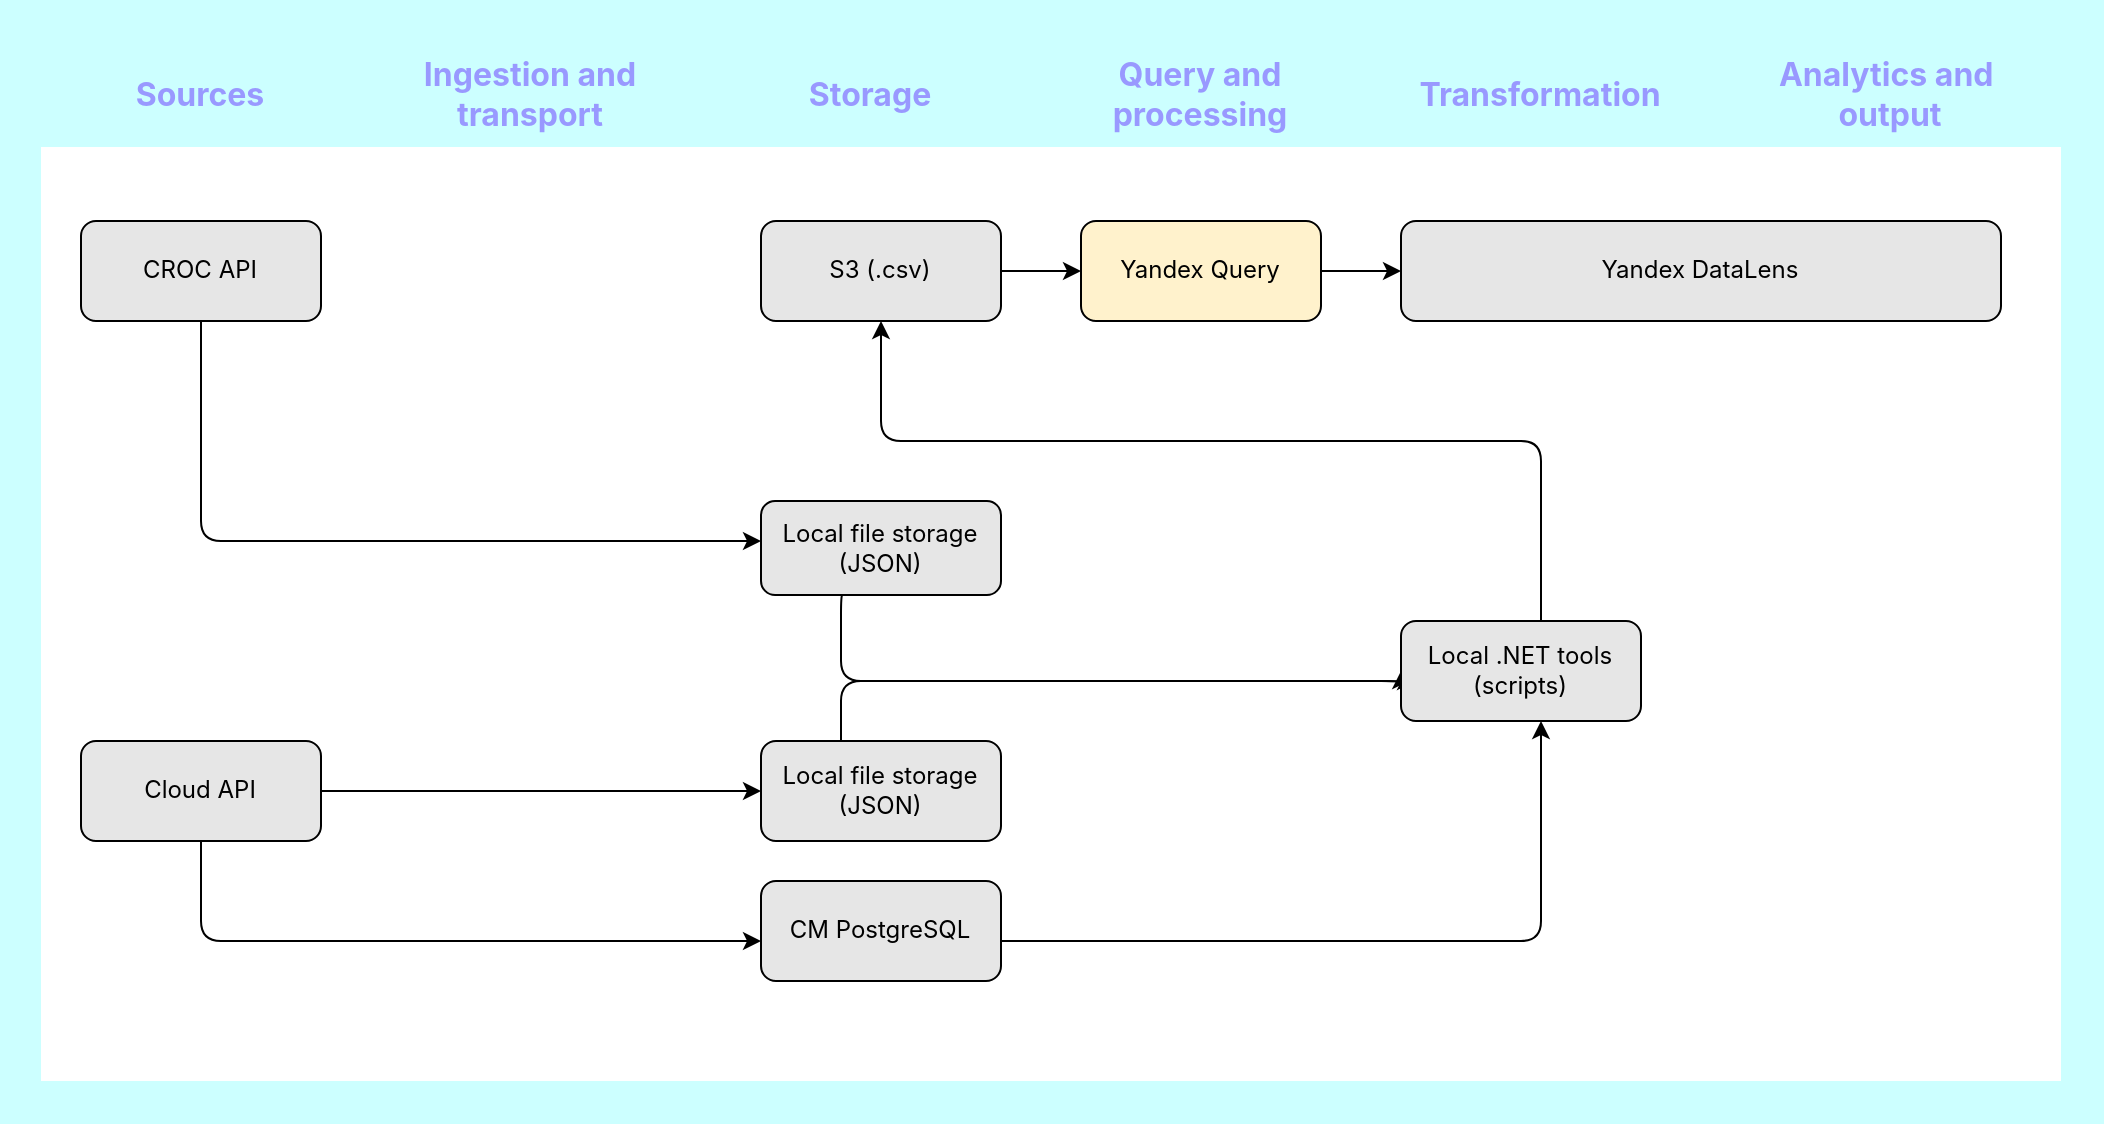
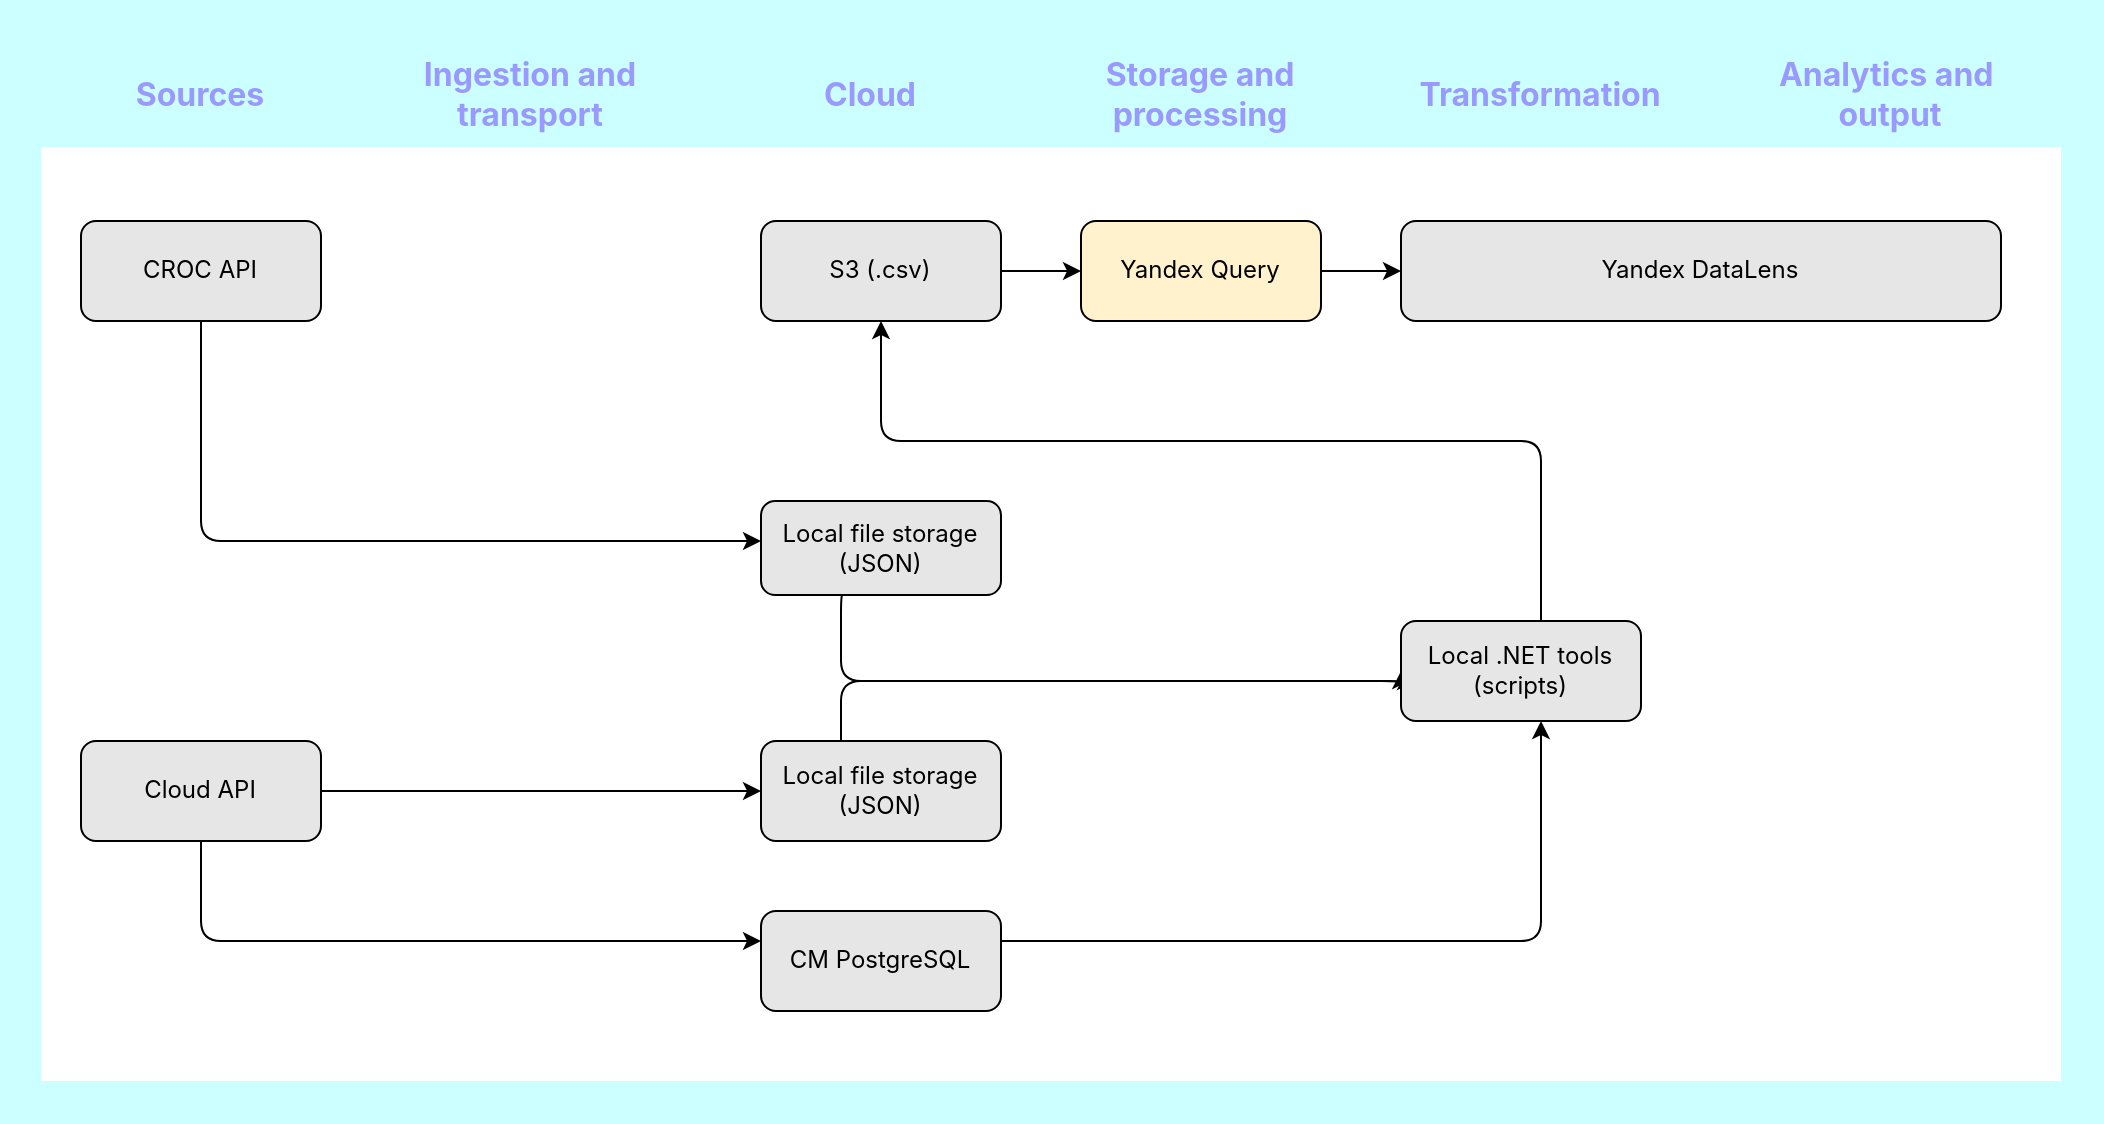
node "Storage": label "Storage" -> "Cloud"
node "Query and processing": label "Query and processing" -> "Storage and processing"
node "CM PostgreSQL": moved (881, 931) -> (881, 961)
